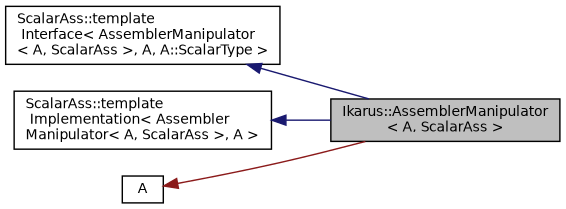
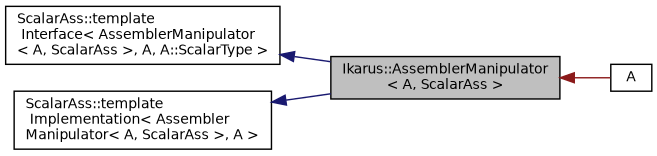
edge "Ikarus::AssemblerManipulator < A, ScalarAss >" -> "A": reversed
